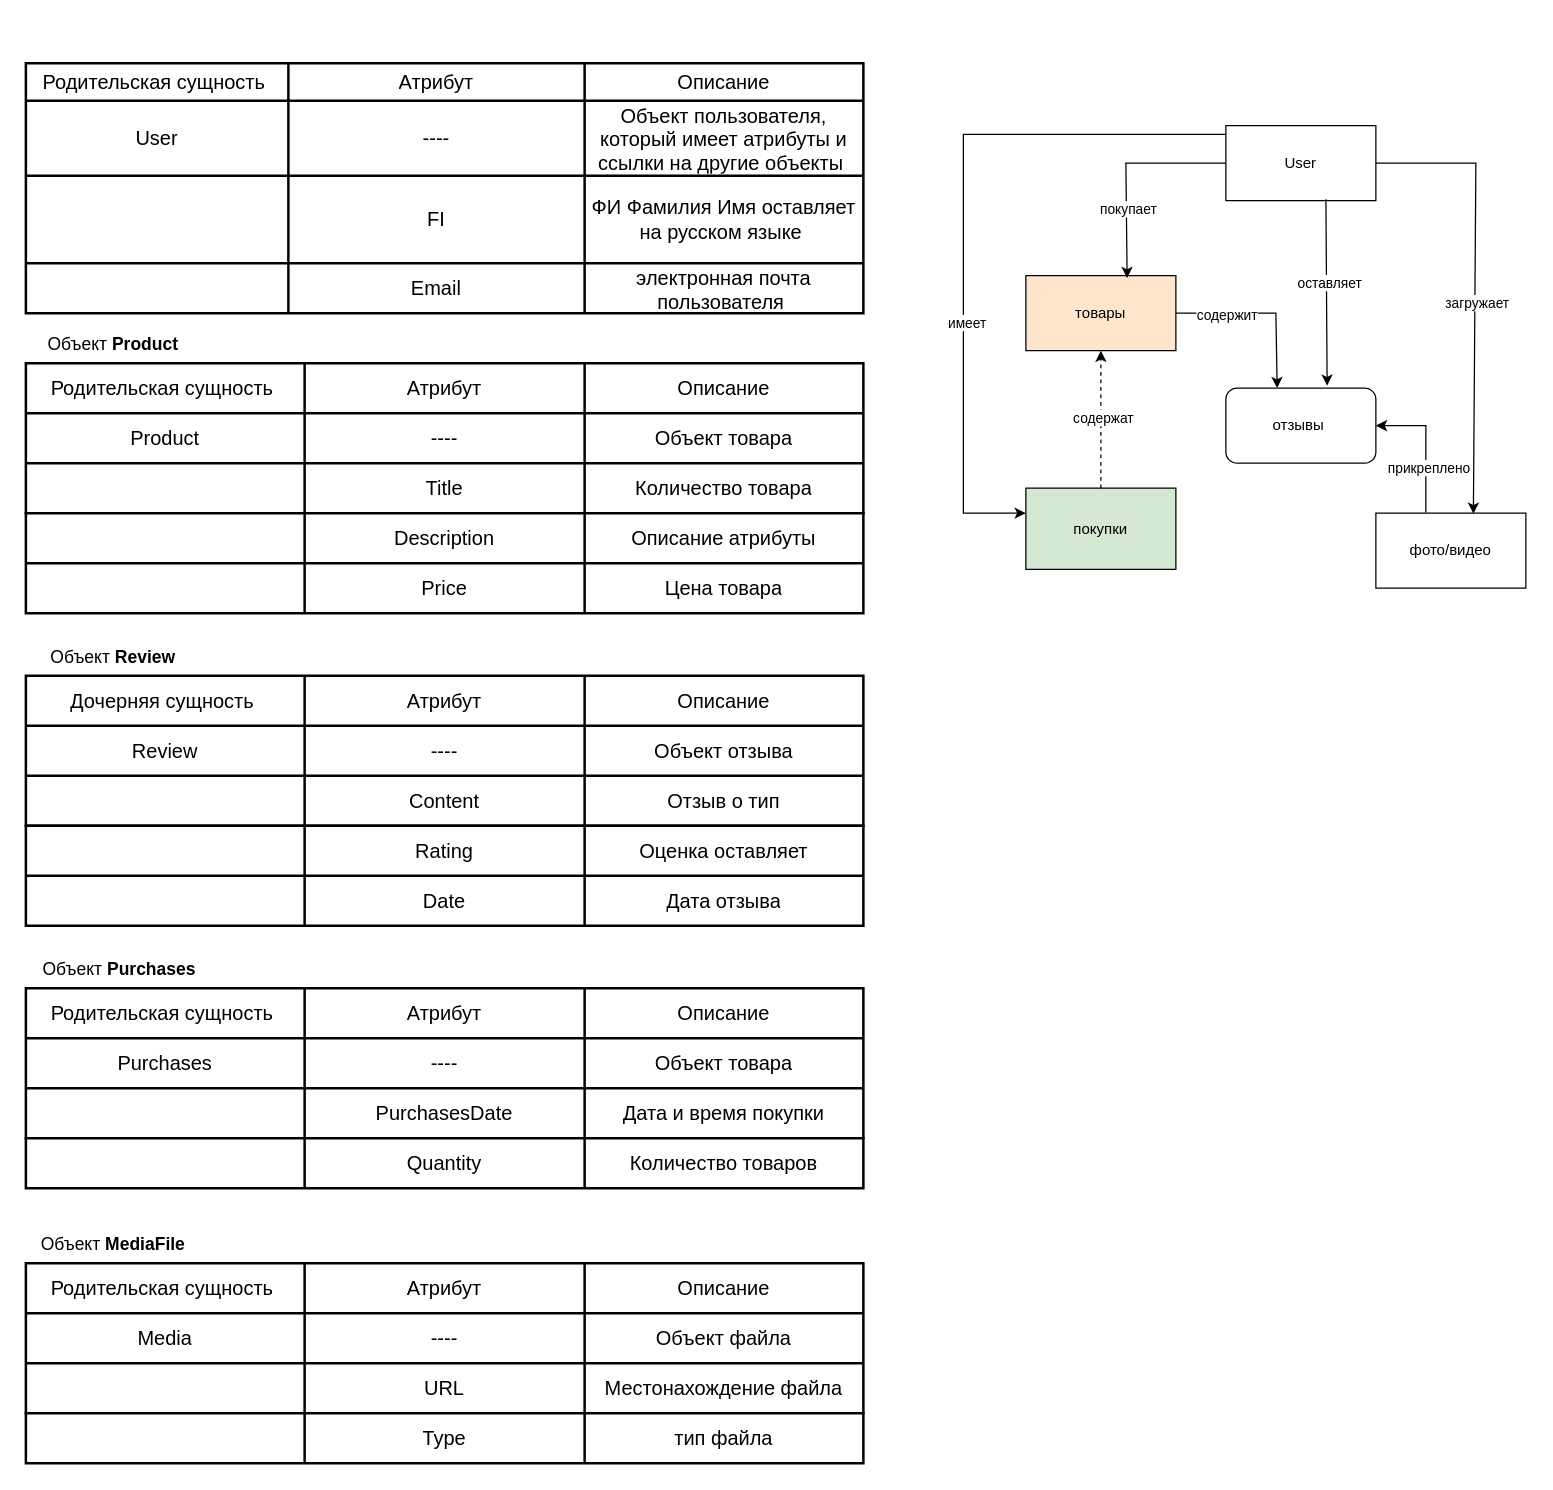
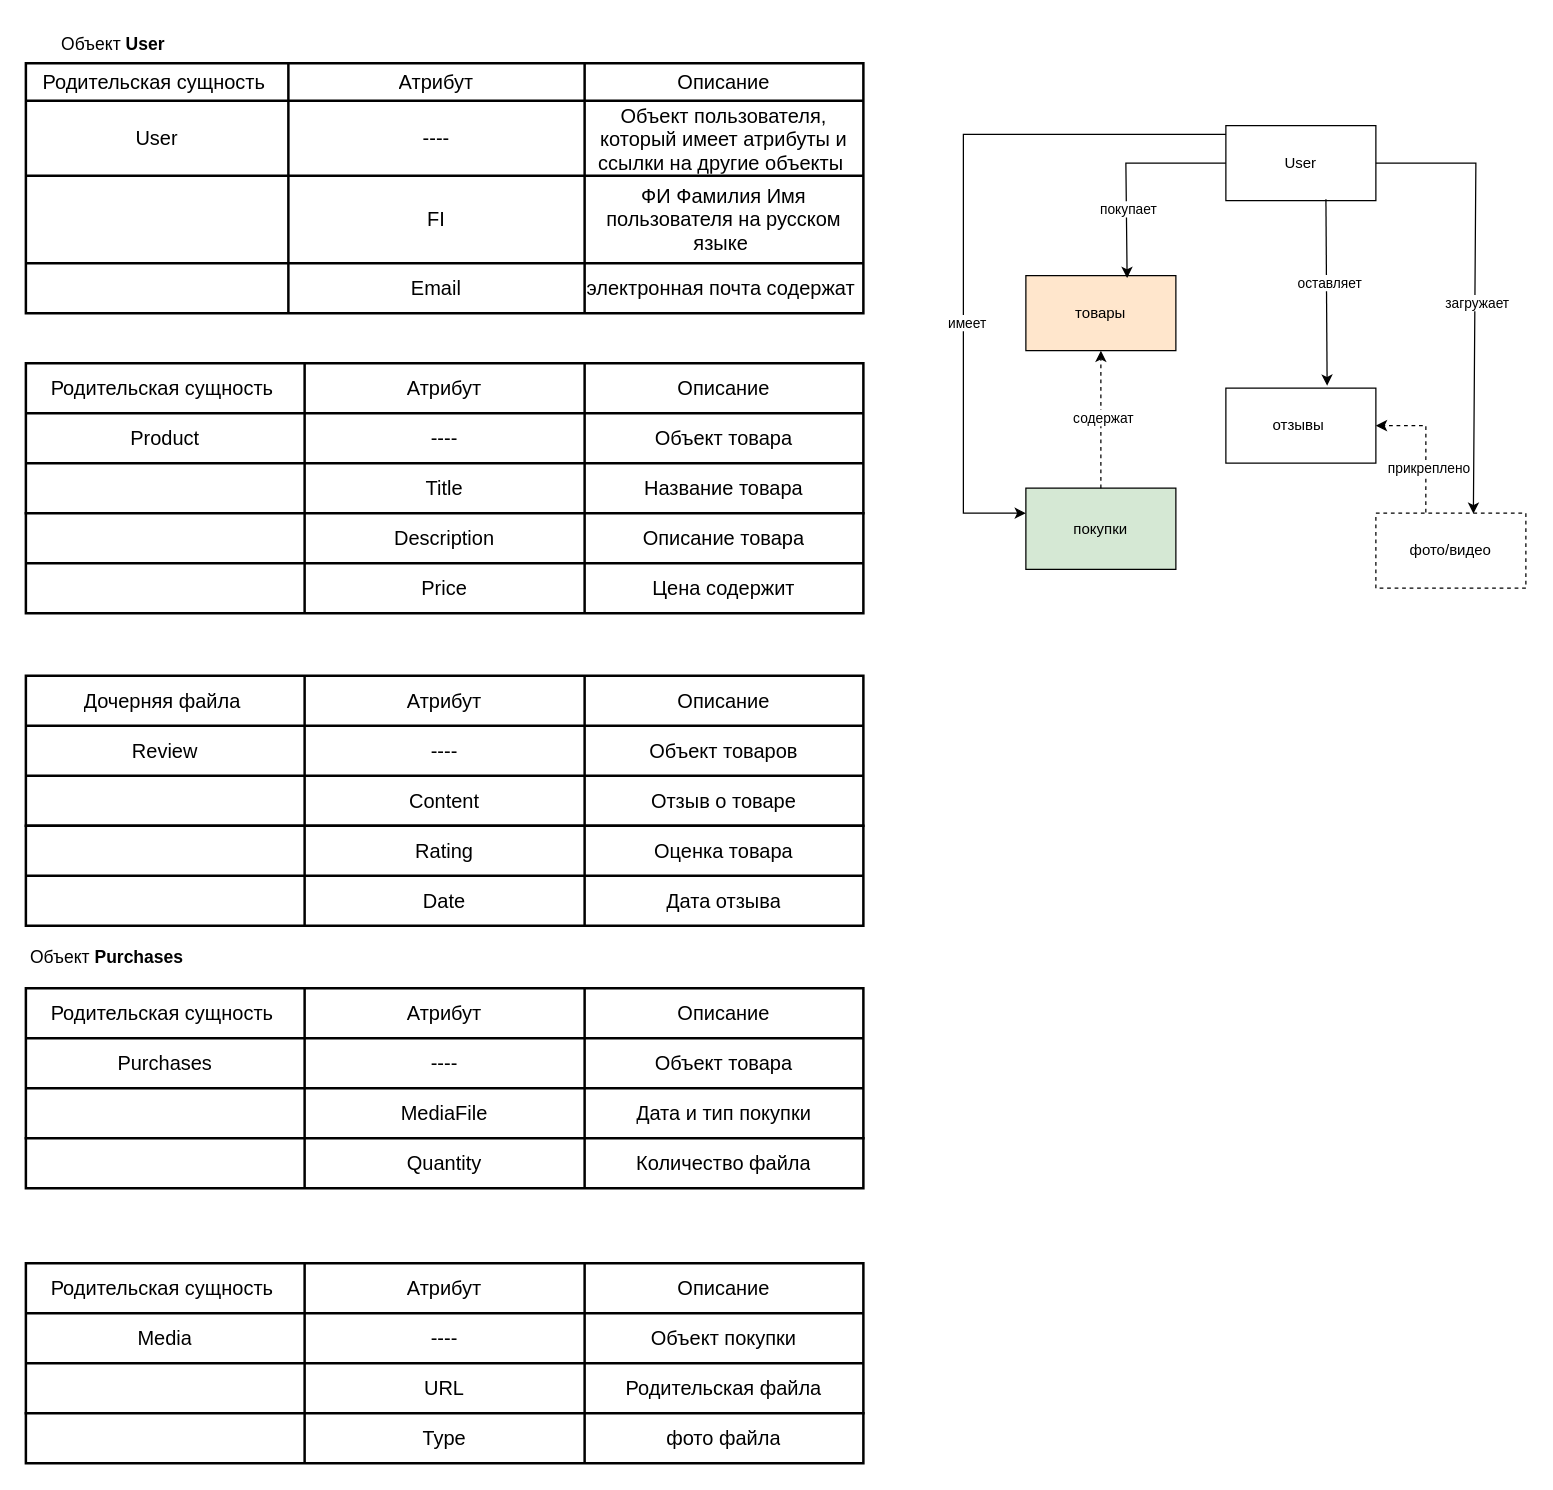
node "Объект User": added
node "ФИ Фамилия Имя оставляет на русском языке": label "ФИ Фамилия Имя оставляет на русском языке" -> "ФИ Фамилия Имя пользователя на русском языке"
node "электронная почта пользователя": label "электронная почта пользователя" -> "электронная почта содержат"
edge "товары" -> "отзывы": removed, label "содержит"
node "Объект Product": removed
node "отзывы": shape rounded rectangle -> rectangle
edge "фото/видео" -> "отзывы": style solid -> dashed
node "Количество товара": label "Количество товара" -> "Название товара"
node "Описание атрибуты": label "Описание атрибуты" -> "Описание товара"
node "фото/видео": style solid -> dashed
node "Цена товара": label "Цена товара" -> "Цена содержит"
node "Объект Review": removed
node "Дочерняя сущность": label "Дочерняя сущность" -> "Дочерняя файла"
node "Объект отзыва": label "Объект отзыва" -> "Объект товаров"
node "Отзыв о тип": label "Отзыв о тип" -> "Отзыв о товаре"
node "Оценка оставляет": label "Оценка оставляет" -> "Оценка товара"
node "Объект Purchases": moved (119, 969) -> (107, 957)
node "PurchasesDate": label "PurchasesDate" -> "MediaFile"
node "Дата и время покупки": label "Дата и время покупки" -> "Дата и тип покупки"
node "Количество товаров": label "Количество товаров" -> "Количество файла"
node "Объект MediaFile": removed
node "Объект файла": label "Объект файла" -> "Объект покупки"
node "Местонахождение файла": label "Местонахождение файла" -> "Родительская файла"
node "тип файла": label "тип файла" -> "фото файла"
